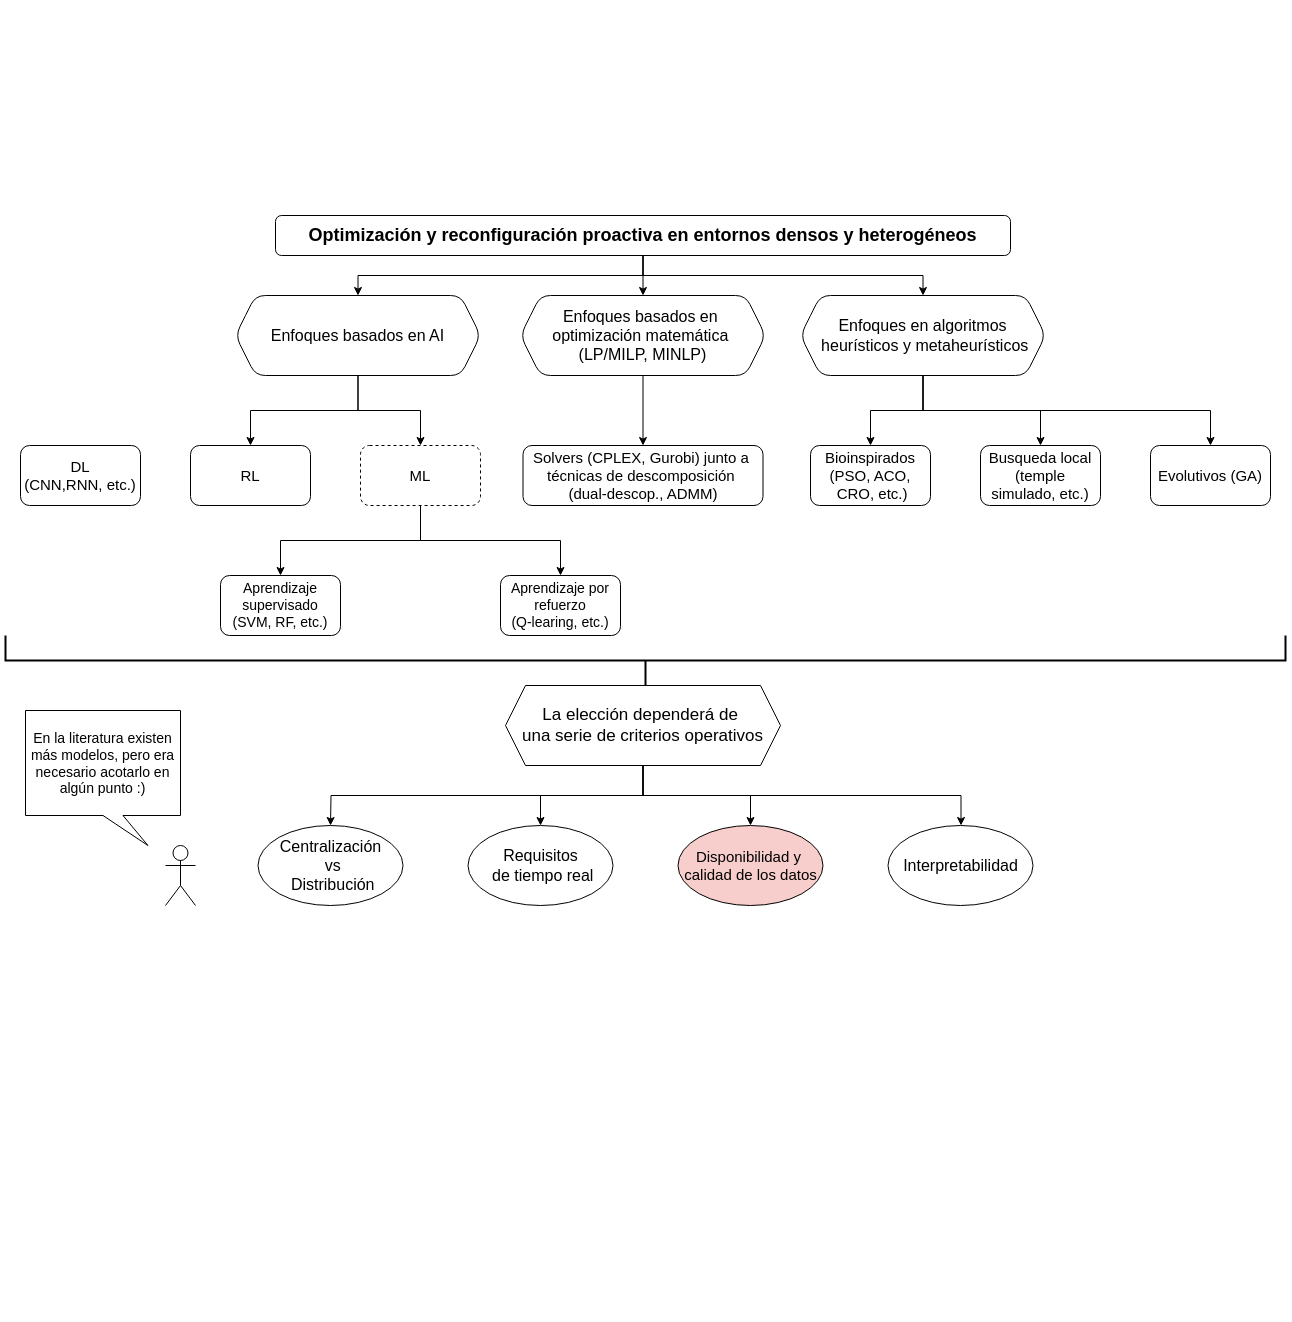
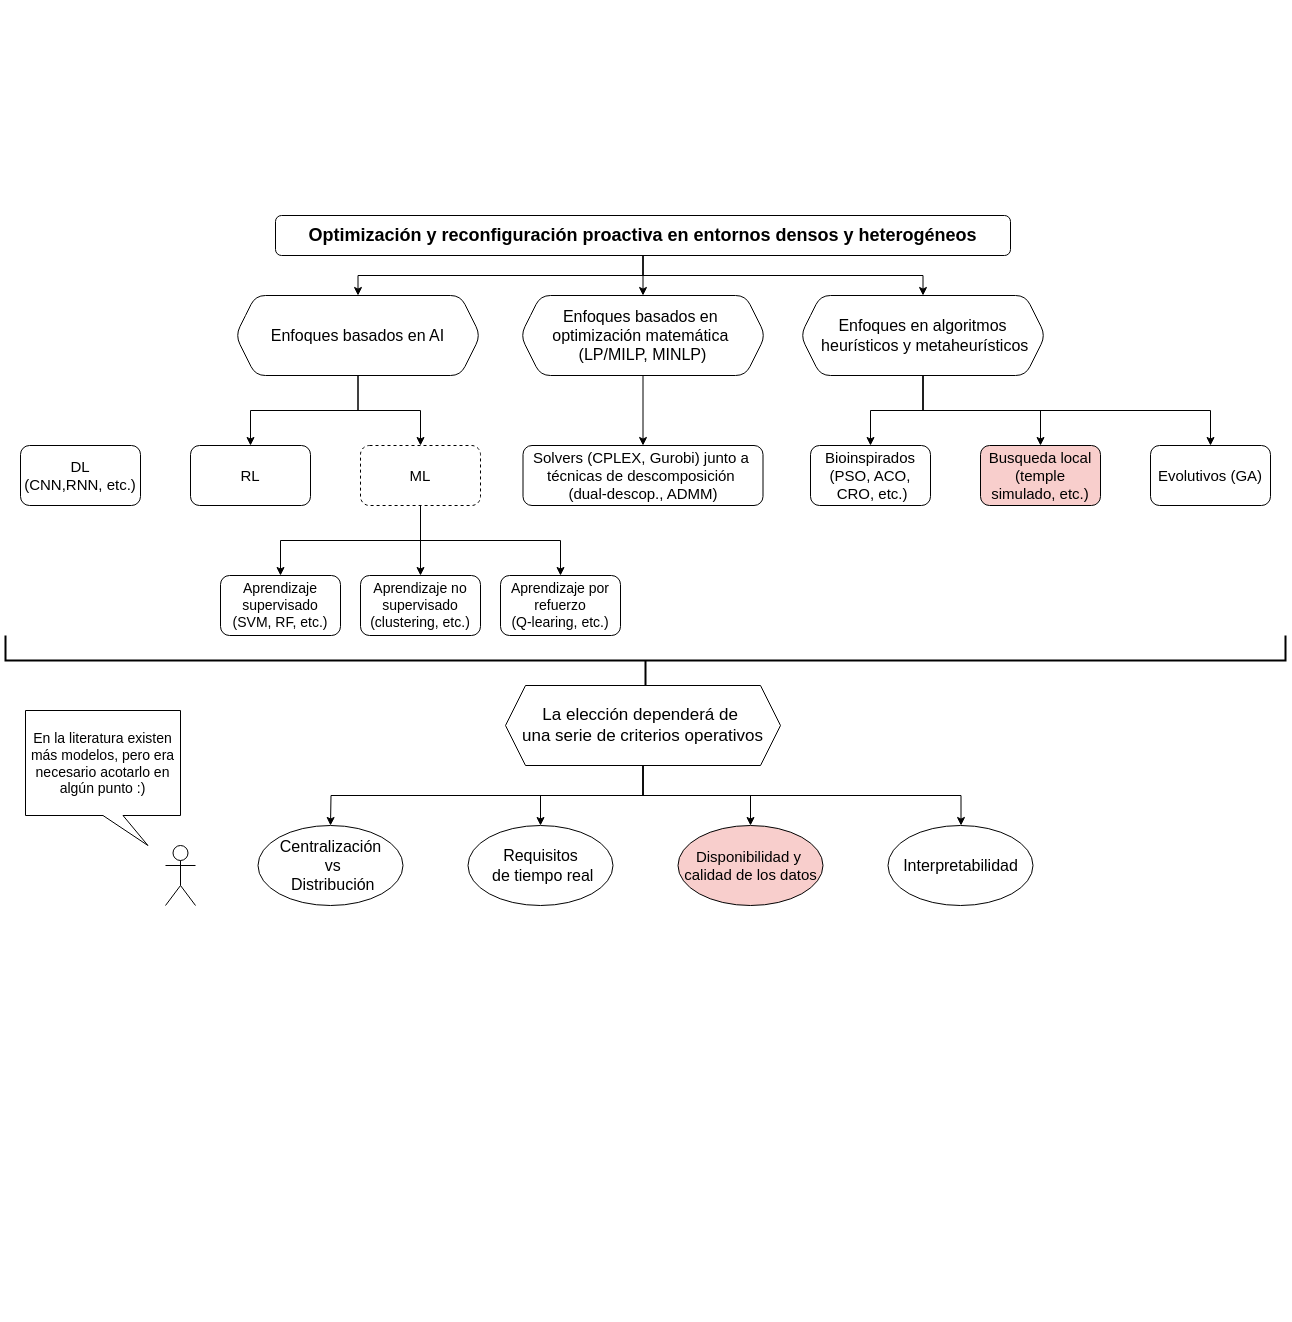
node "Busqueda local (temple simulado, etc.)": fillcolor #ffffff -> #f8cecc
edge "ML" -> "Aprendizaje no supervisado (clustering, etc.)": added
node "Aprendizaje no supervisado (clustering, etc.)": added
